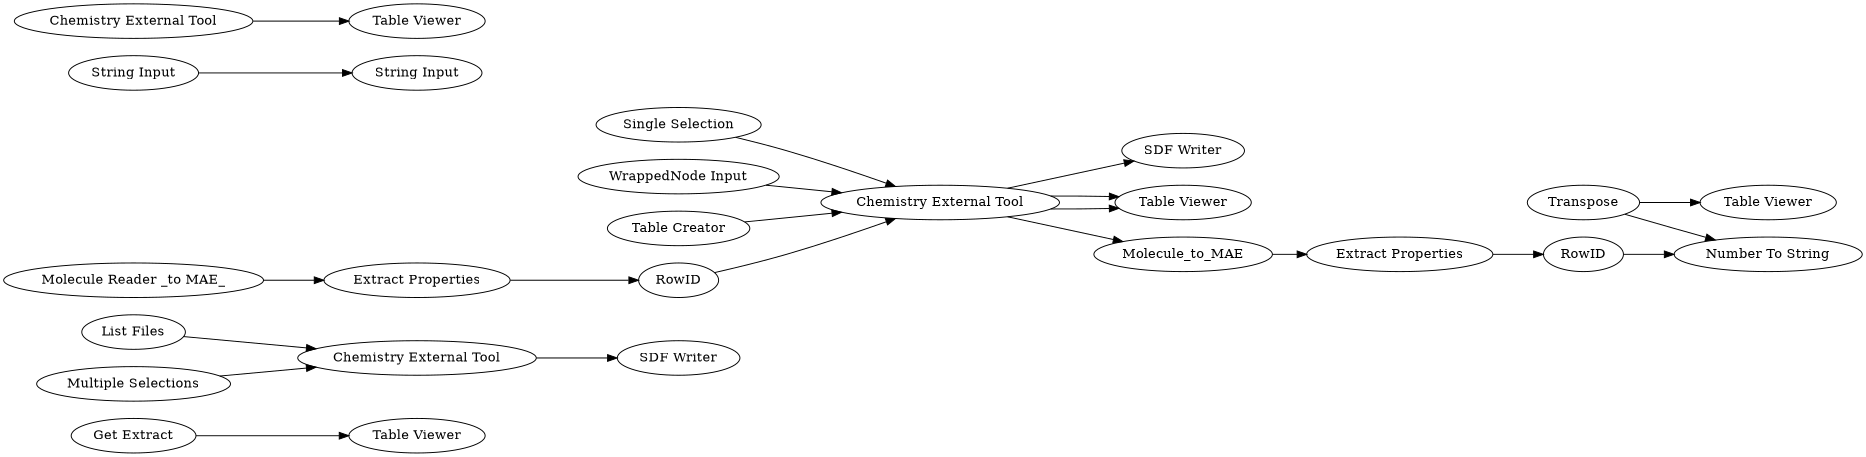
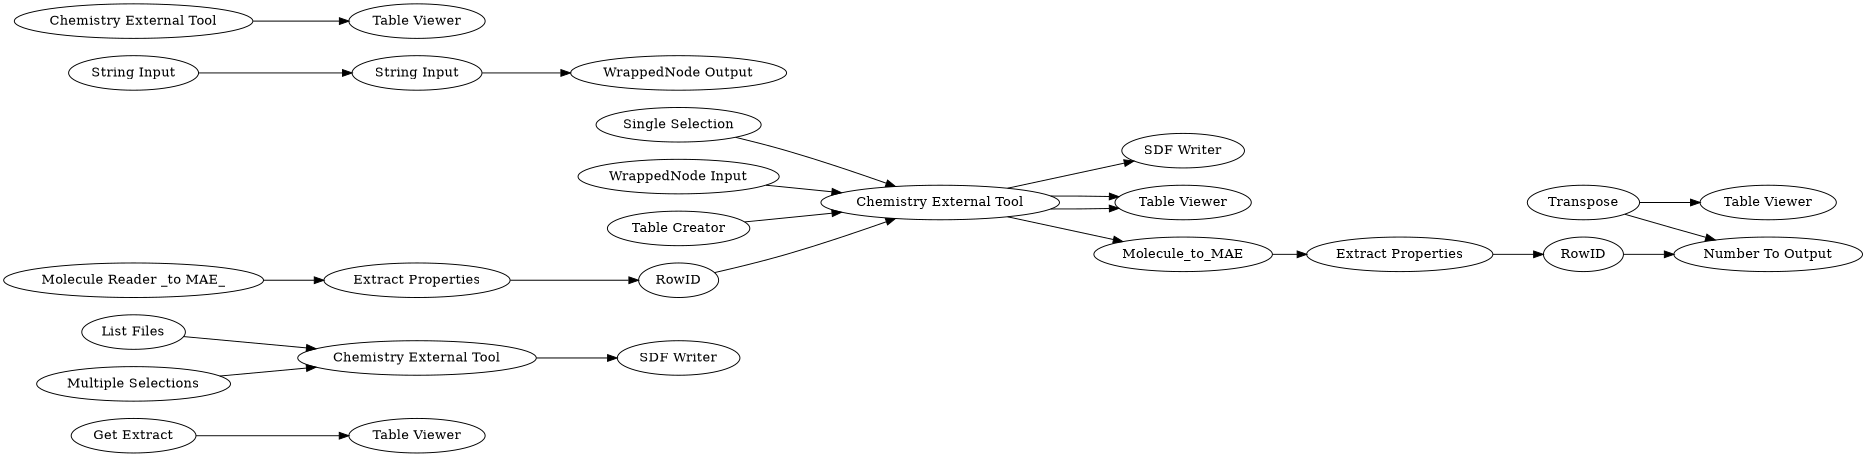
node "WrappedNode Output": added
node "Number To String": label "Number To String" -> "Number To Output"
